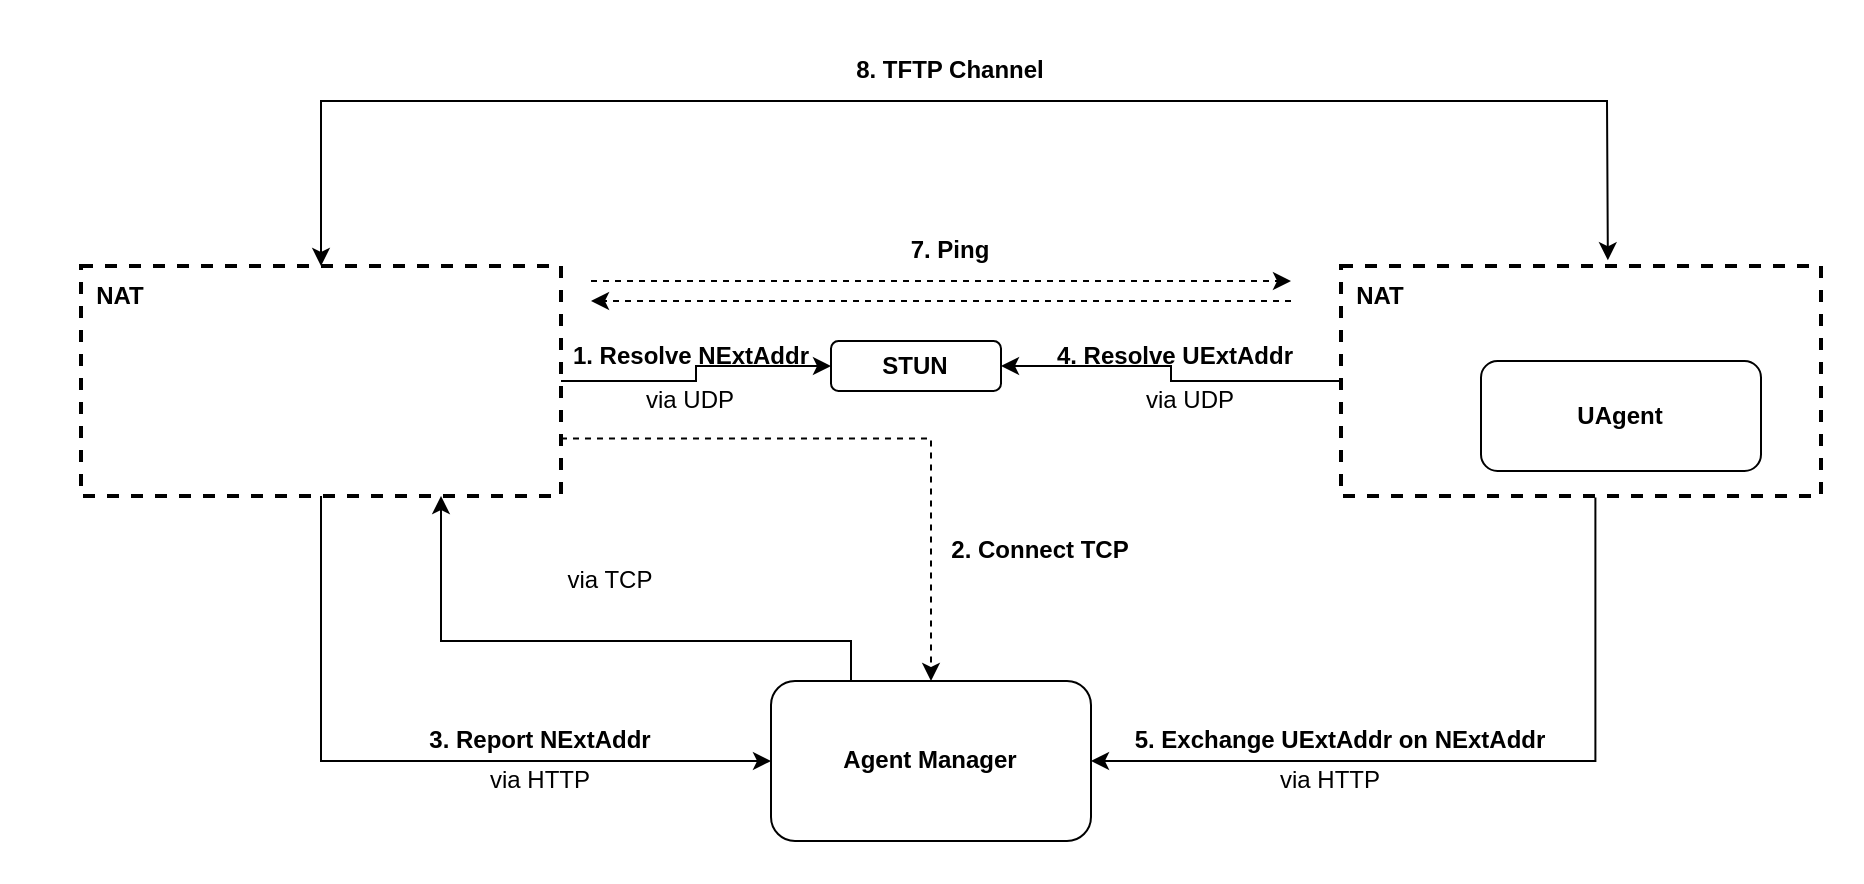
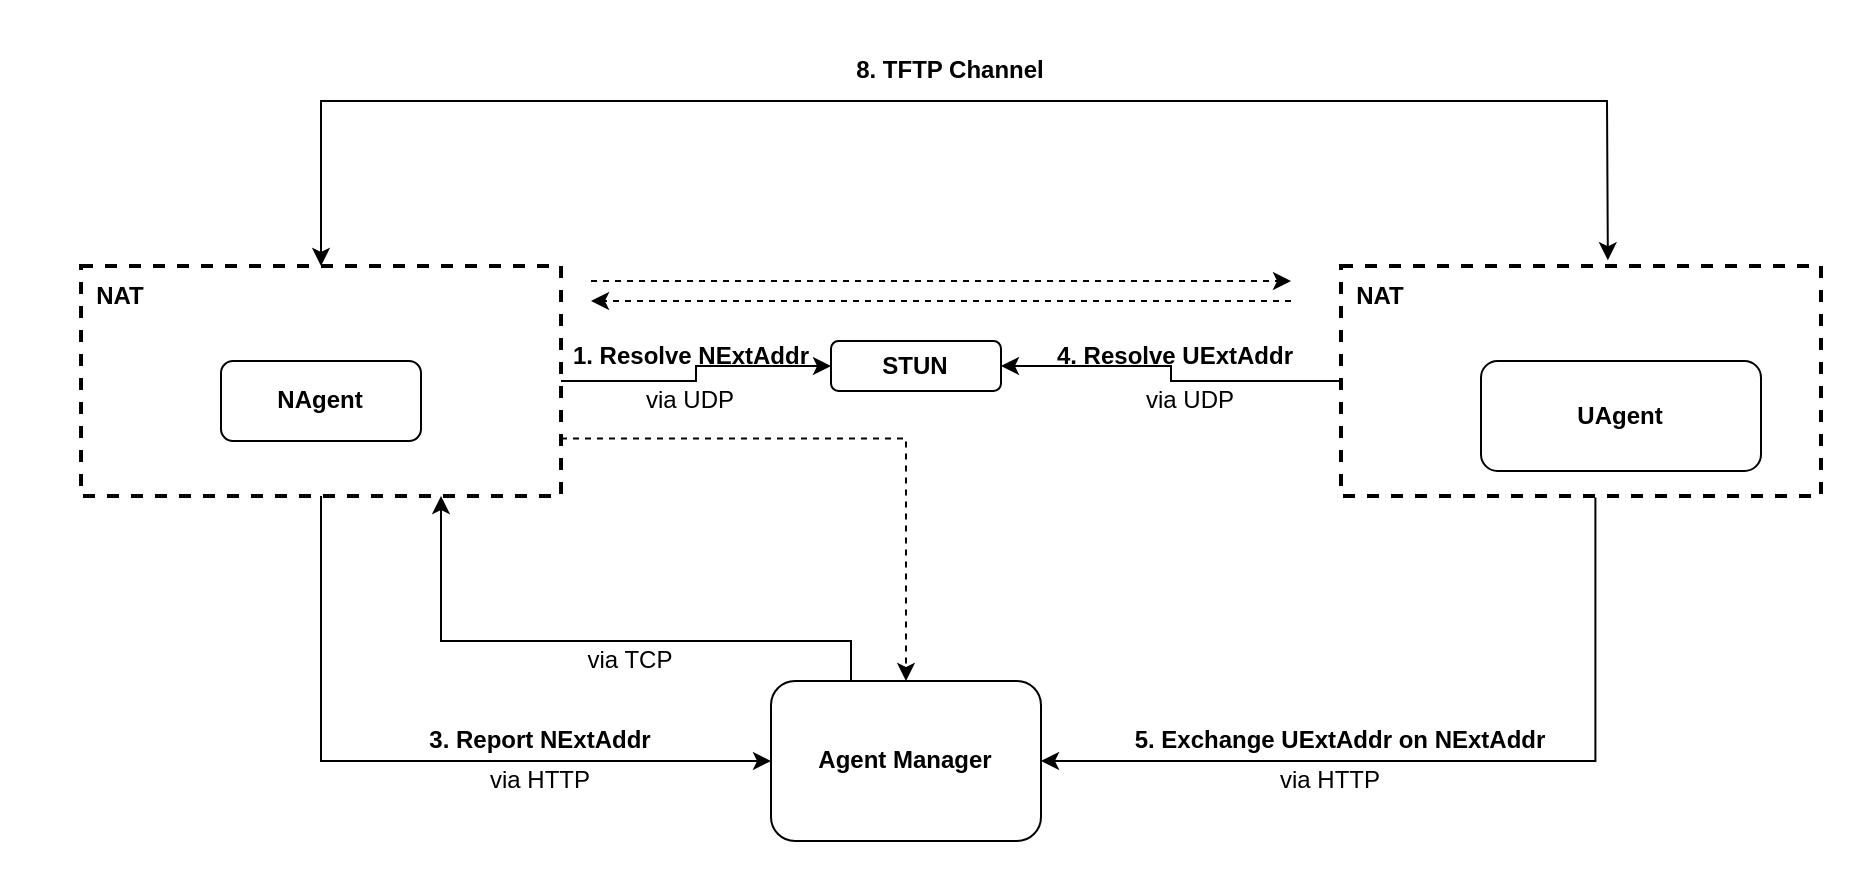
node "7. Ping": removed
node "NAgent": added
node "2. Connect TCP": removed
node "via TCP": moved (611, 581) -> (631, 661)
node "Agent Manager": size 320x160 -> 270x160
